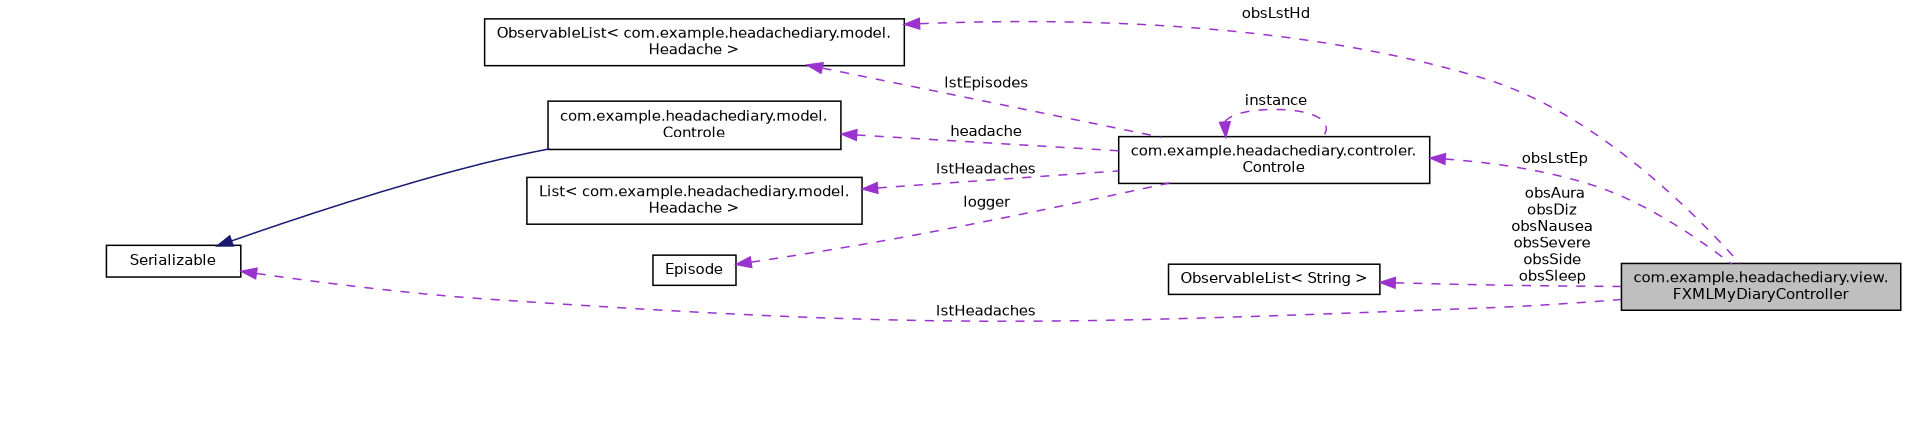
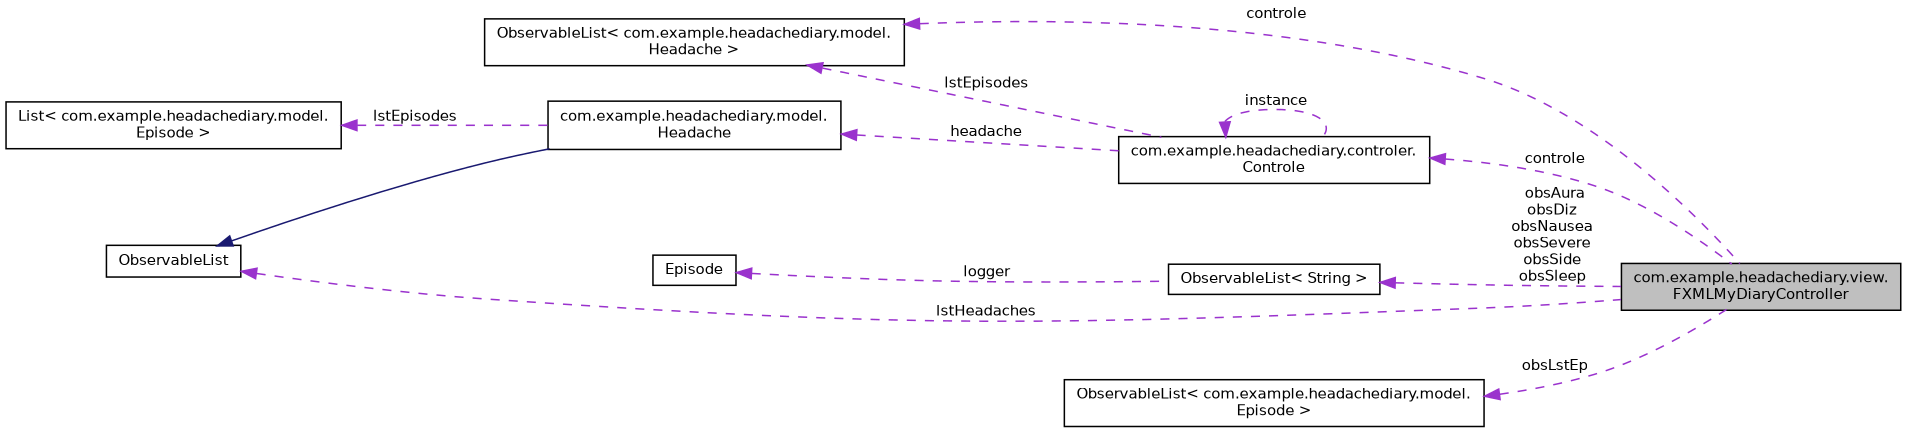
edge "com.example.headachediary.view. FXMLMyDiaryController" -> "ObservableList< com.example.headachediary.model. Headache >": label " obsLstHd" -> " controle"
node "List< com.example.headachediary.model. Episode >": added
node "com.example.headachediary.model. Controle": label "com.example.headachediary.model. Controle" -> "com.example.headachediary.model. Headache"
edge "com.example.headachediary.view. FXMLMyDiaryController" -> "com.example.headachediary.controler. Controle": label " obsLstEp" -> " controle"
node "List< com.example.headachediary.model. Headache >": removed
edge "com.example.headachediary.controler. Controle" -> "Episode": now "ObservableList< String >" -> "Episode"
node "Serializable": label "Serializable" -> "ObservableList"
node "ObservableList< com.example.headachediary.model. Episode >": added
